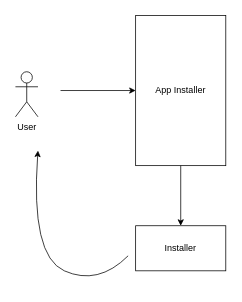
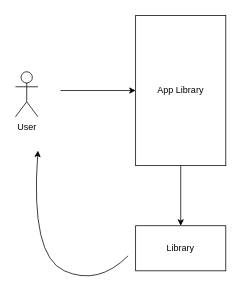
node "App Installer": label "App Installer" -> "App Library"
node "Installer": label "Installer" -> "Library"
